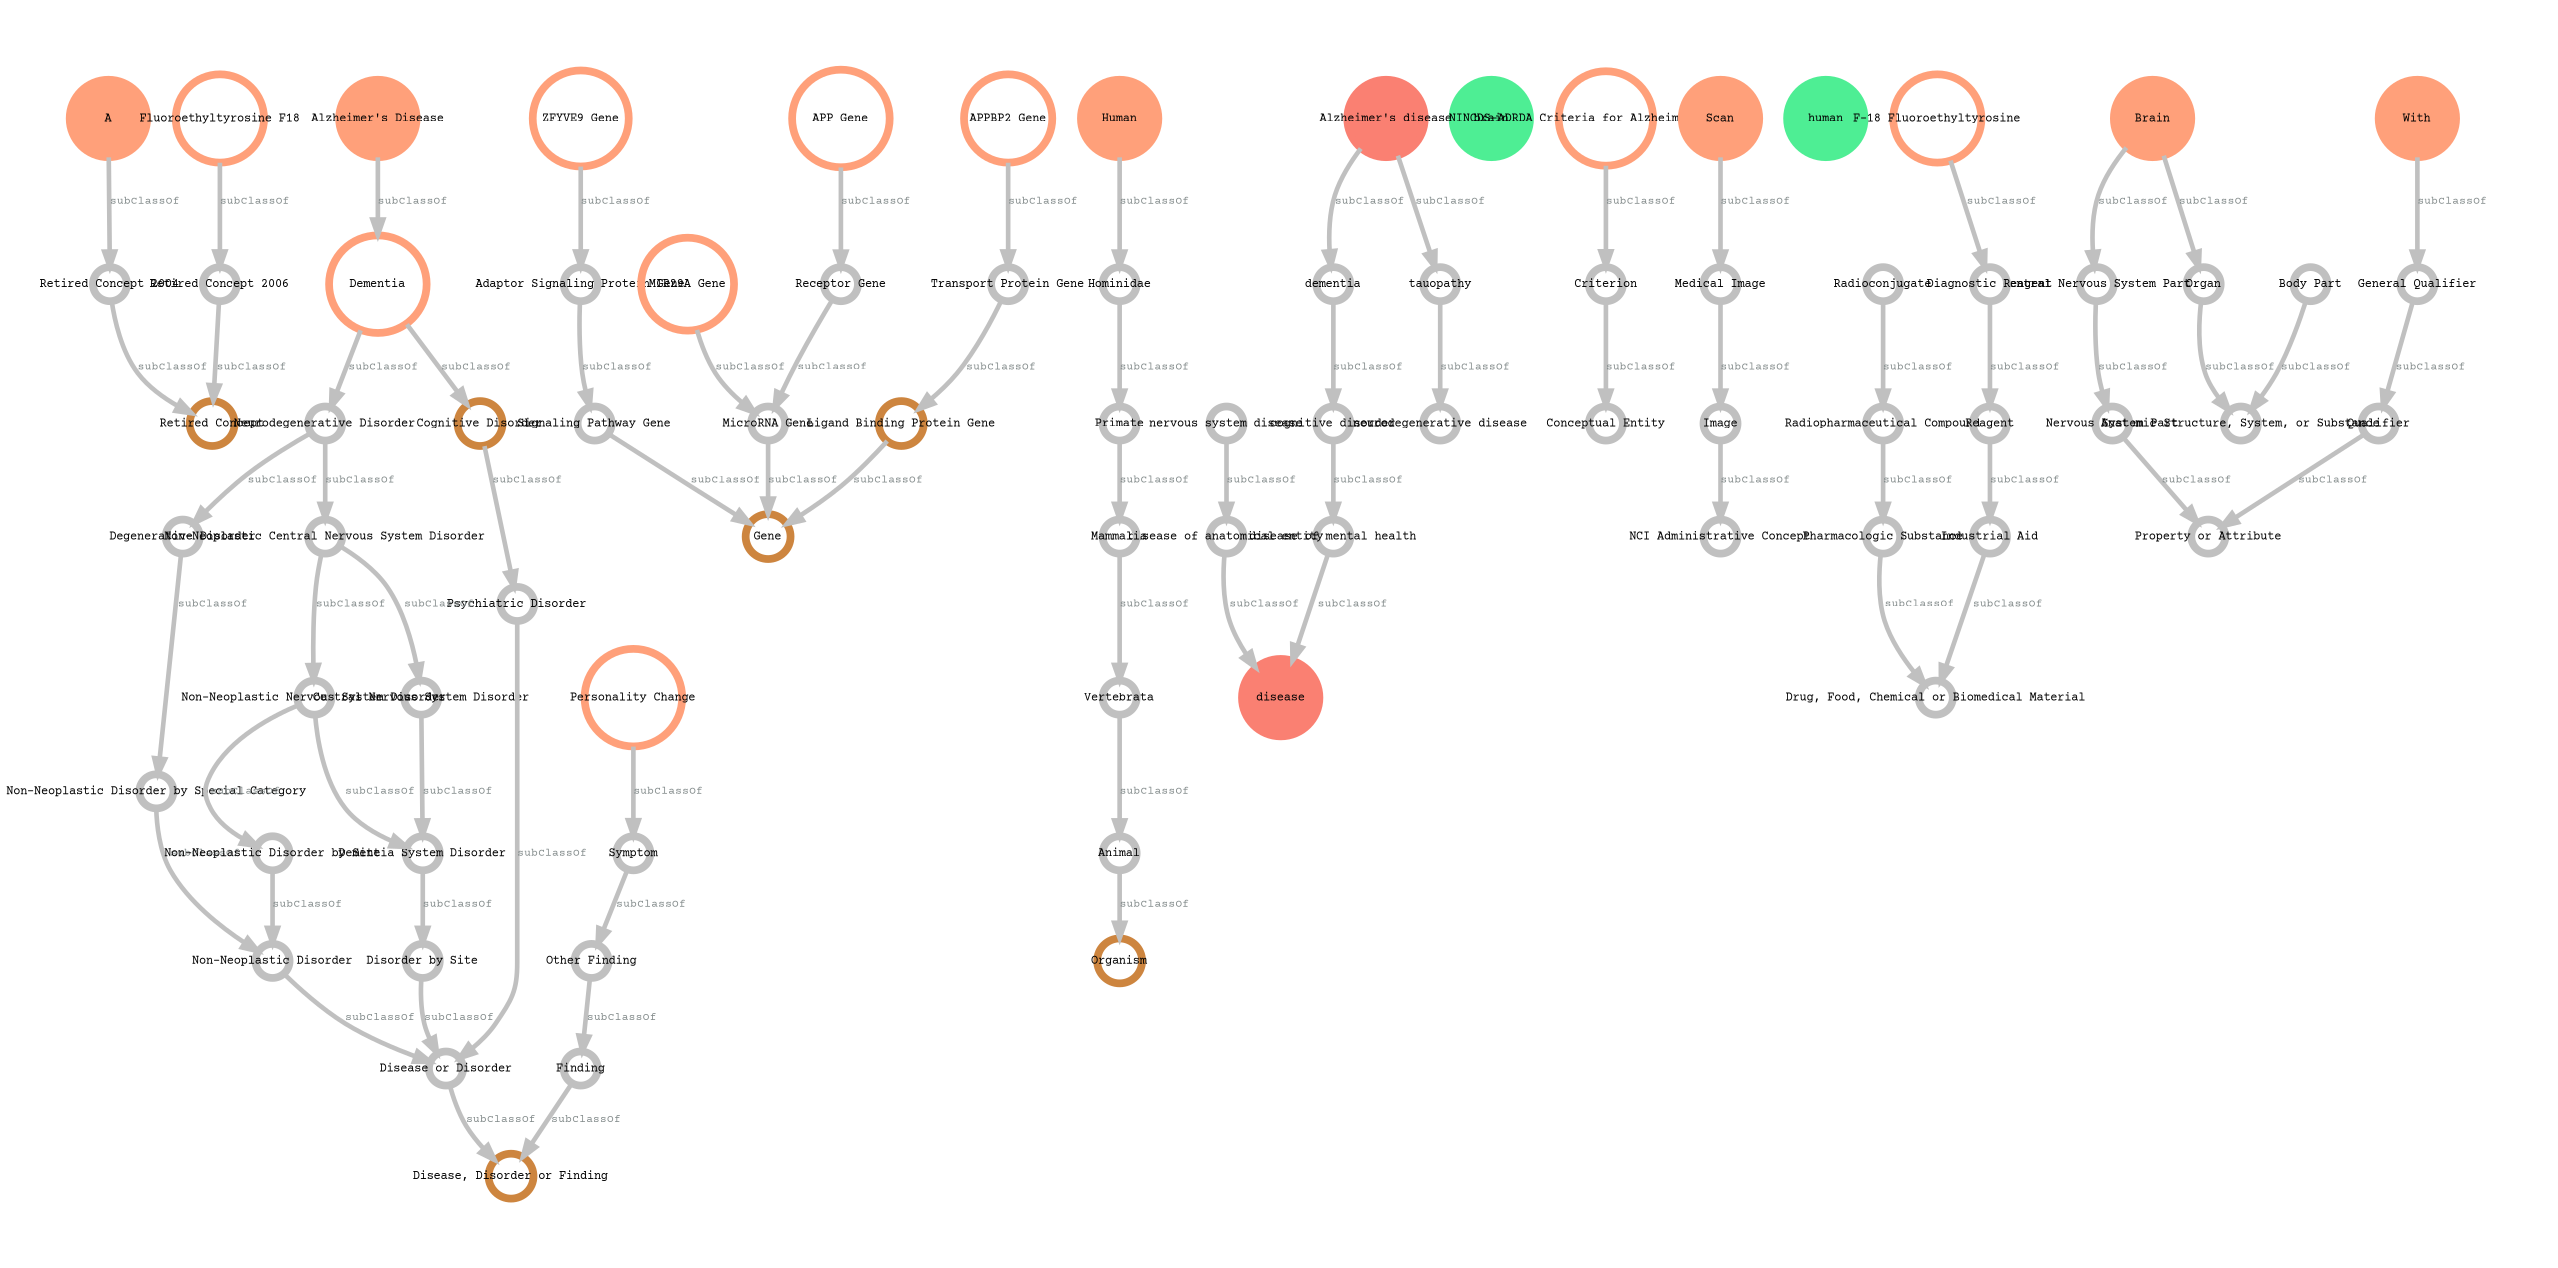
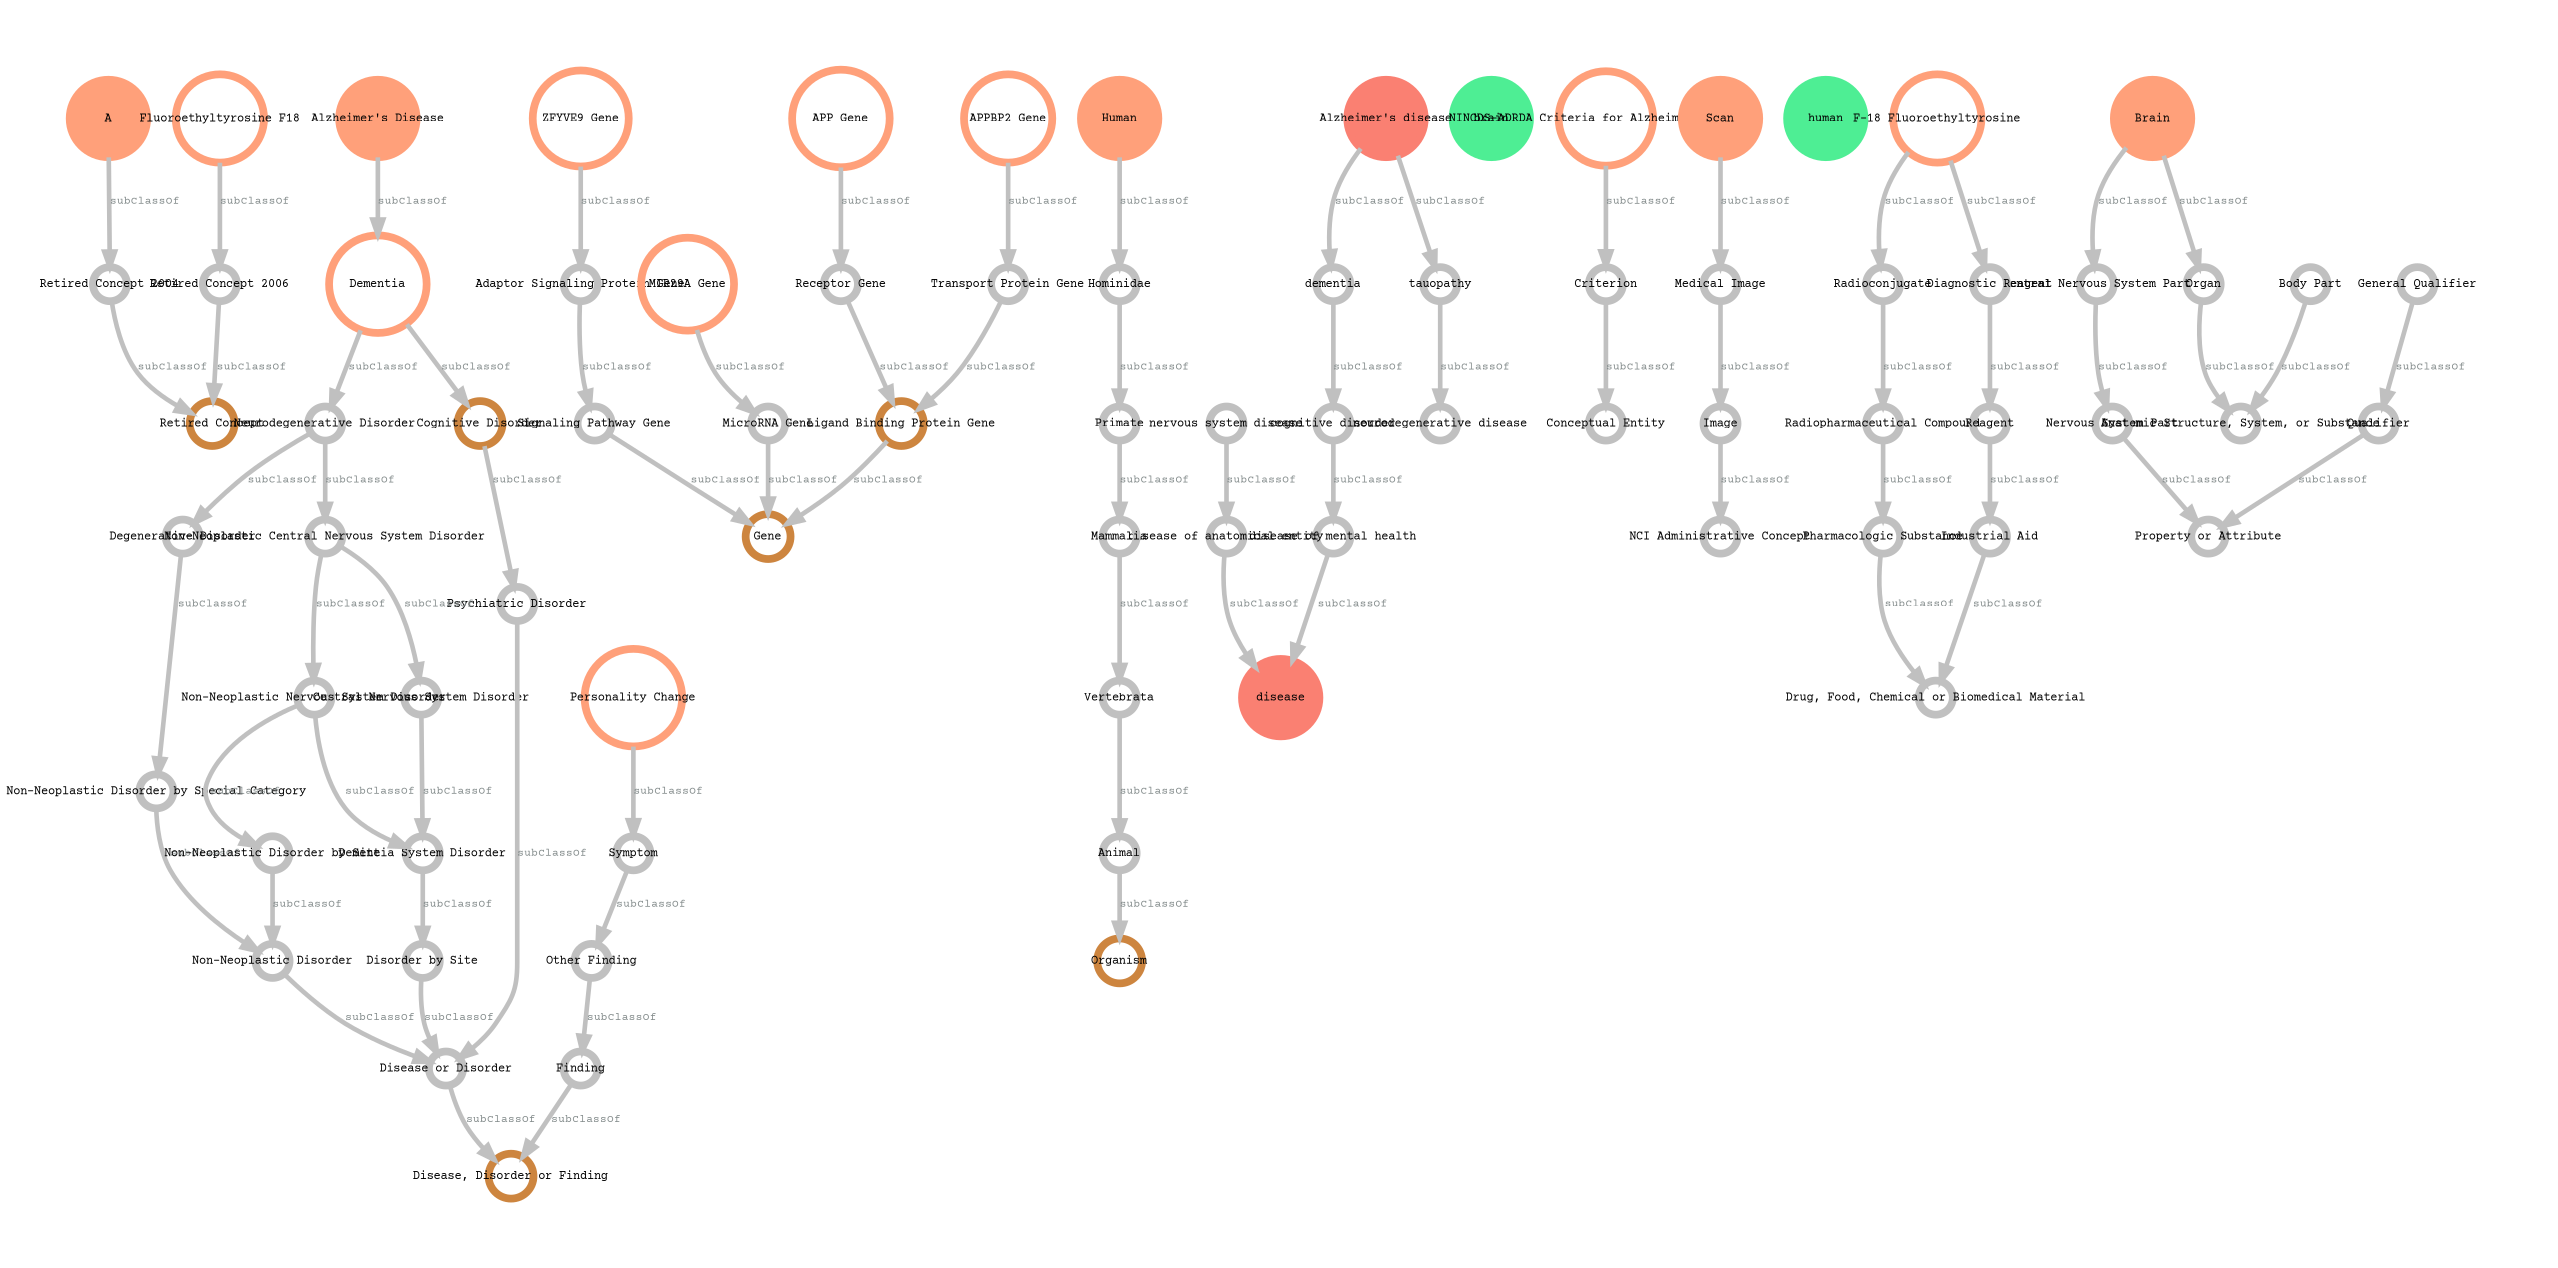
node "With": removed
edge "F-18 Fluoroethyltyrosine" -> "Radioconjugate": added, label "subClassOf"
edge "Receptor Gene" -> "MicroRNA Gene": now "Receptor Gene" -> "Ligand Binding Protein Gene"
